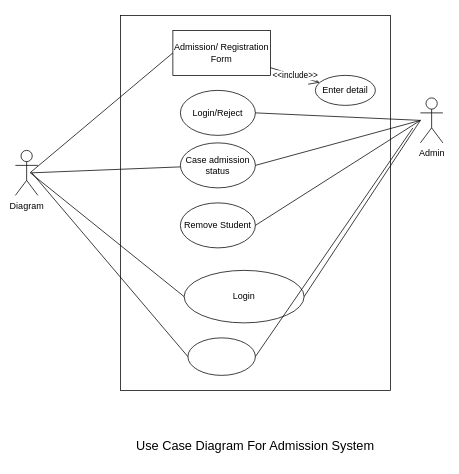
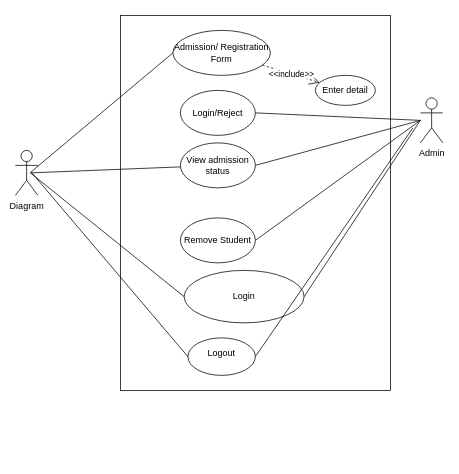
node "Admission/ Registration Form": shape rectangle -> ellipse
edge "Admission/ Registration Form" -> "Enter detail": style solid -> dashed
node "Case admission status": label "Case admission status" -> "View admission status"
node "Remove Student": moved (218, 225) -> (218, 240)
node "Logout": added
node "Use Case Diagram For Admission System": removed
